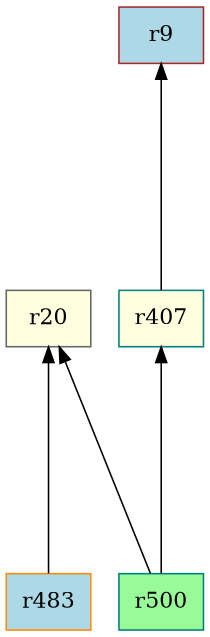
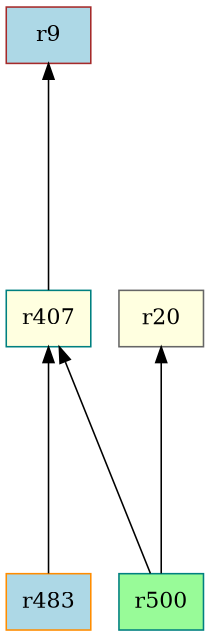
edge "r483" -> "r20": now "r483" -> "r407"
